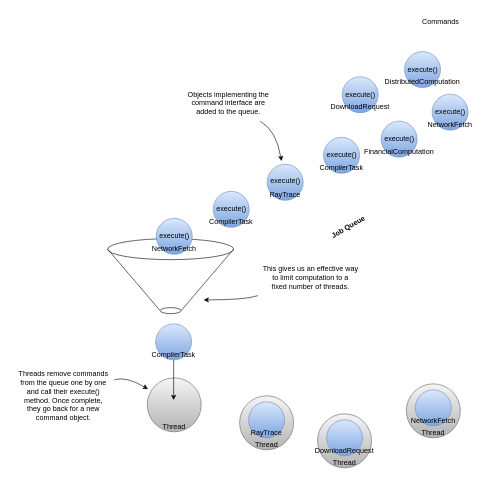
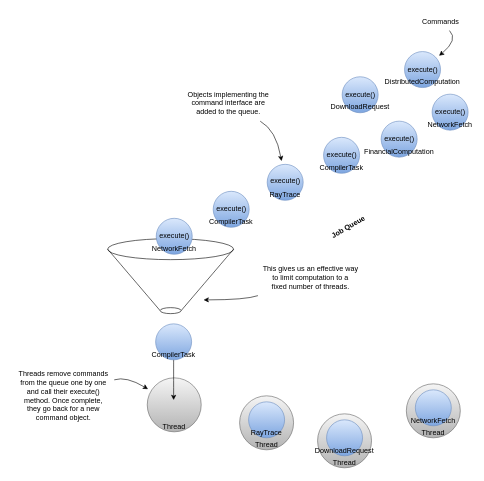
edge "Commands" -> "DistributedComputation": added
